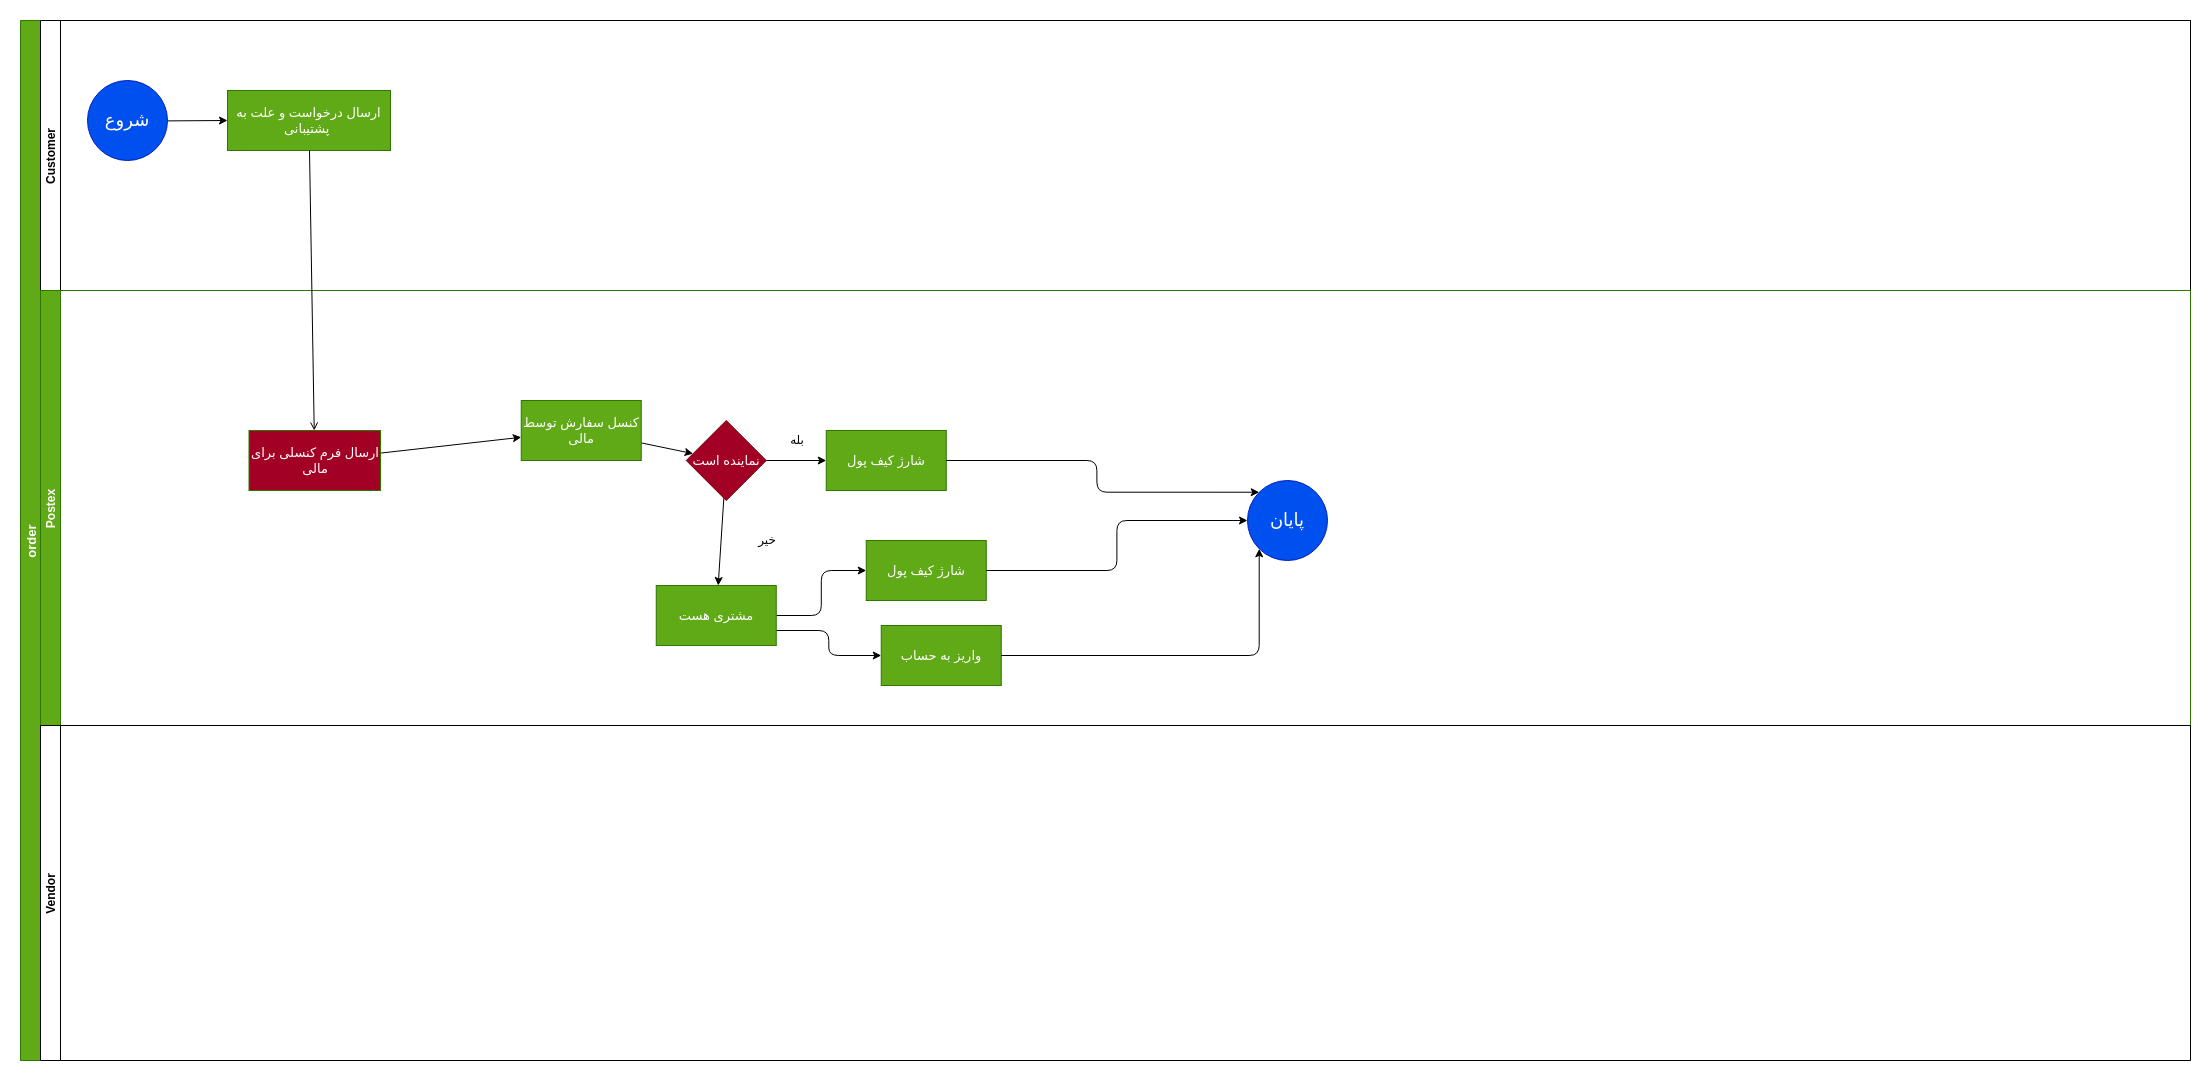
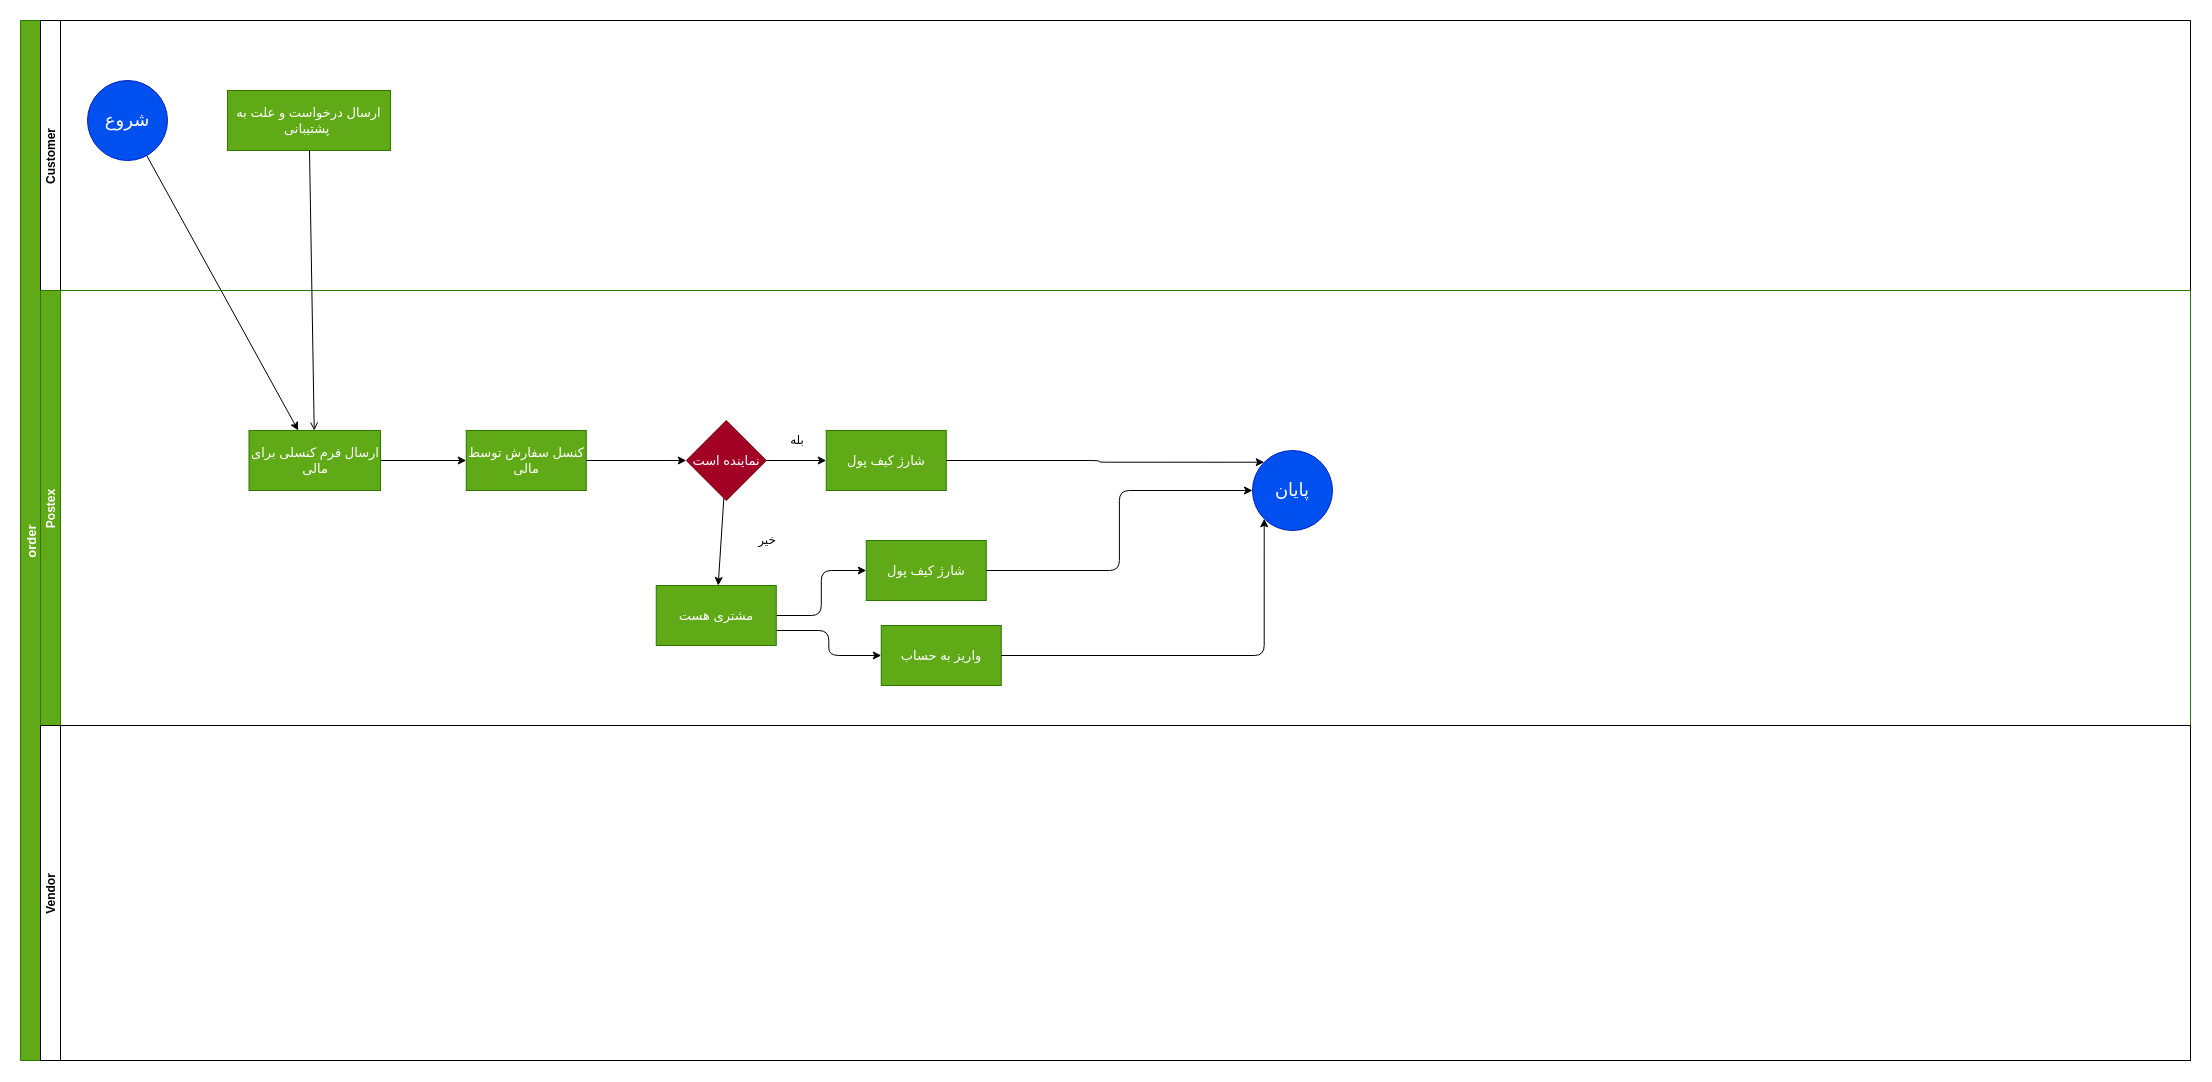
edge "شروع" -> "ارسال درخواست و علت به پشتیبانی": now "شروع" -> "ارسال فرم کنسلی برای مالی"
node "کنسل سفارش توسط مالی": moved (581, 431) -> (526, 461)
node "ارسال فرم کنسلی برای مالی": fillcolor #a20025 -> #60a917
node "پایان": moved (1288, 521) -> (1293, 491)
